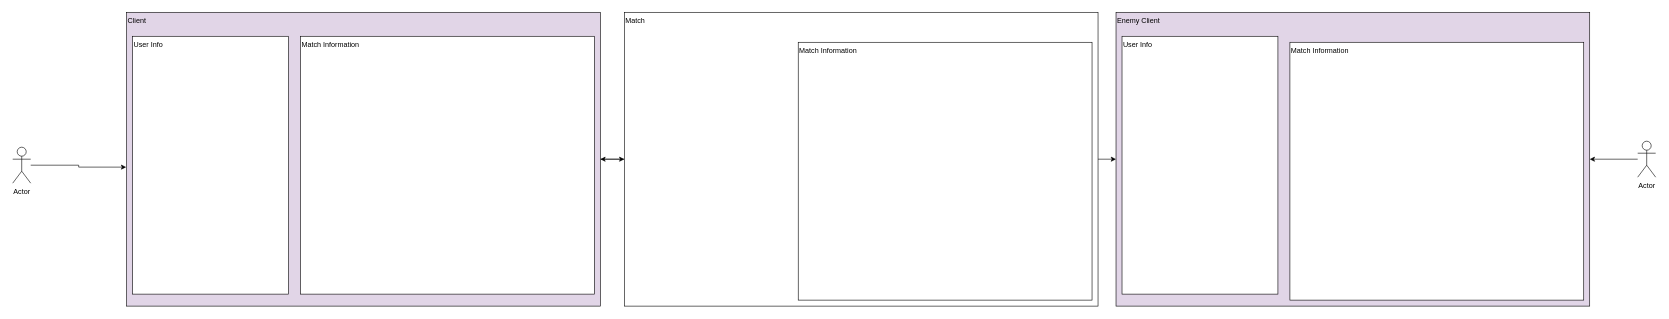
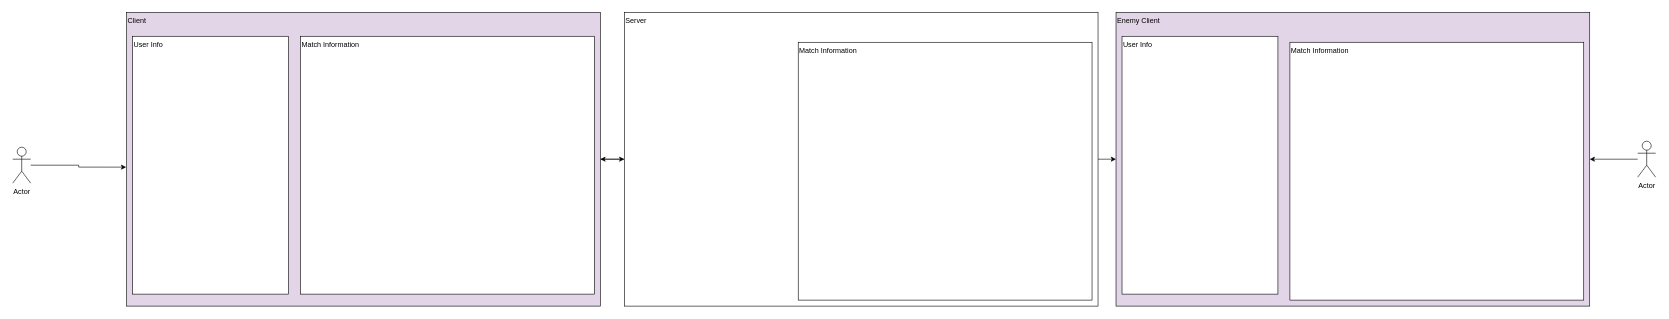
node "Match": label "Match" -> "Server"
